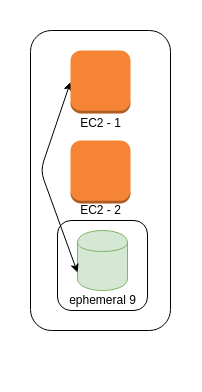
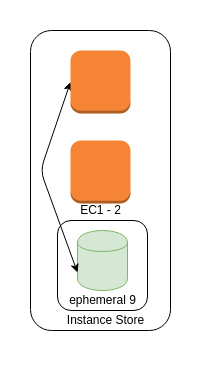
node "EC2 - 1": removed
node "EC2 - 2": label "EC2 - 2" -> "EC1 - 2"
node "Instance Store": added
